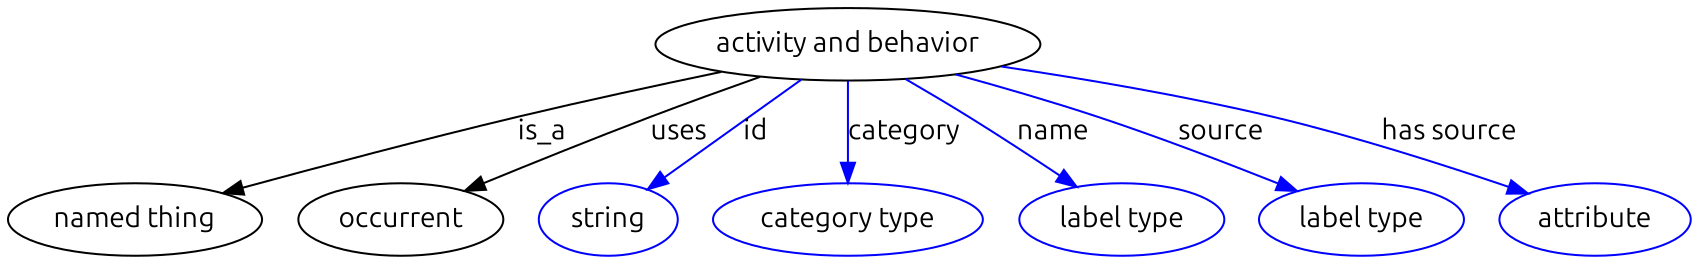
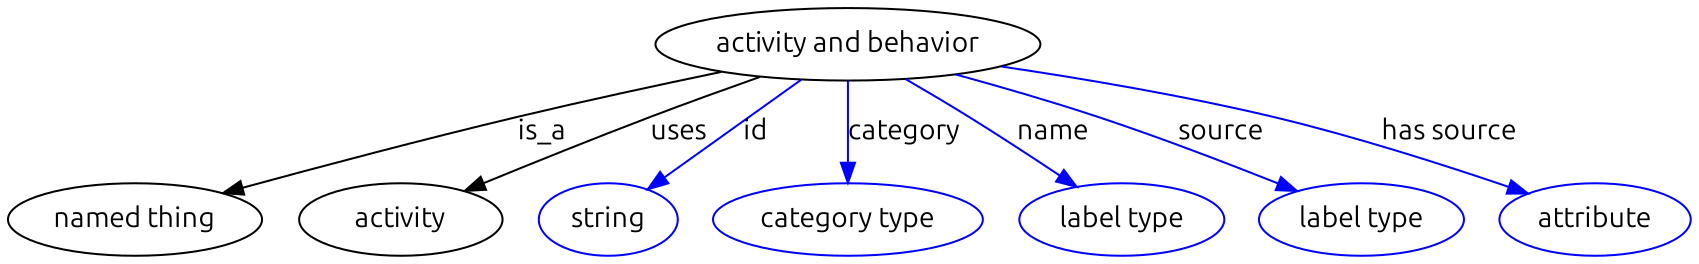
node "occurrent": label "occurrent" -> "activity"
